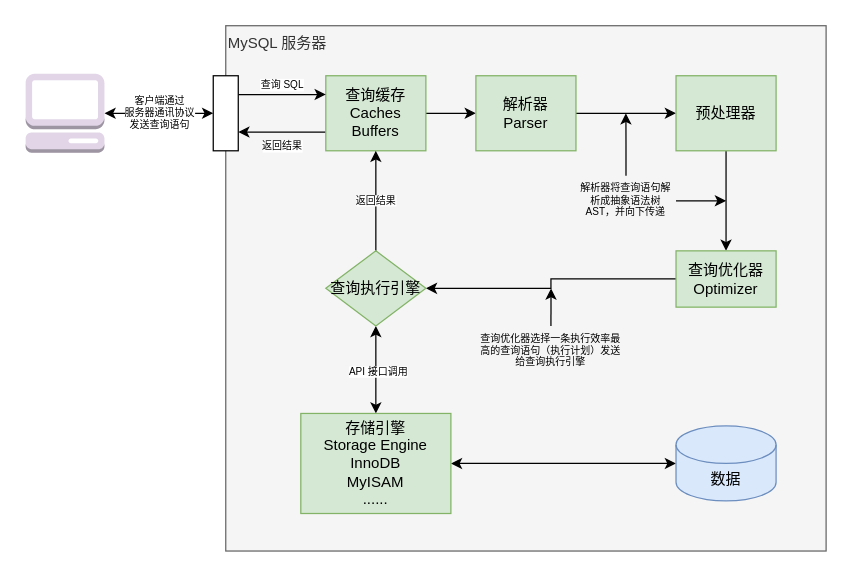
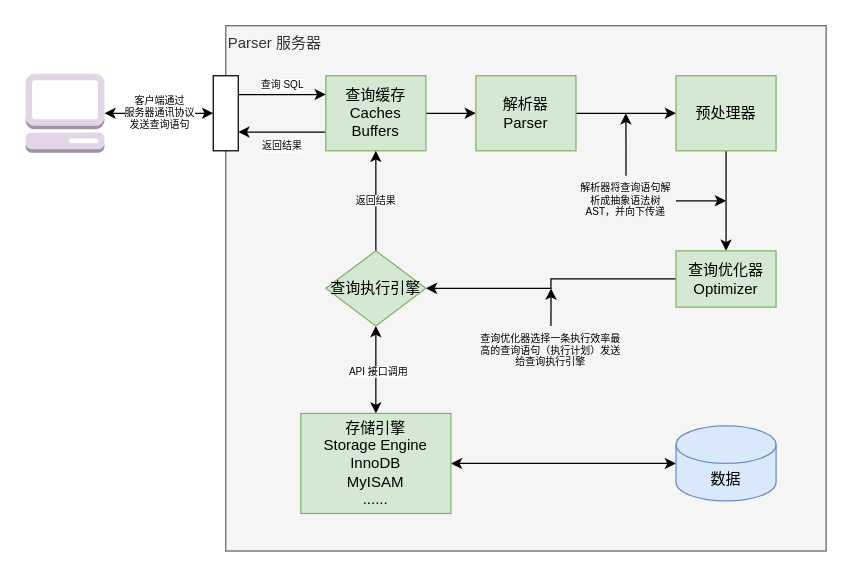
node "MySQL 服务器": label "MySQL 服务器" -> "Parser 服务器"
